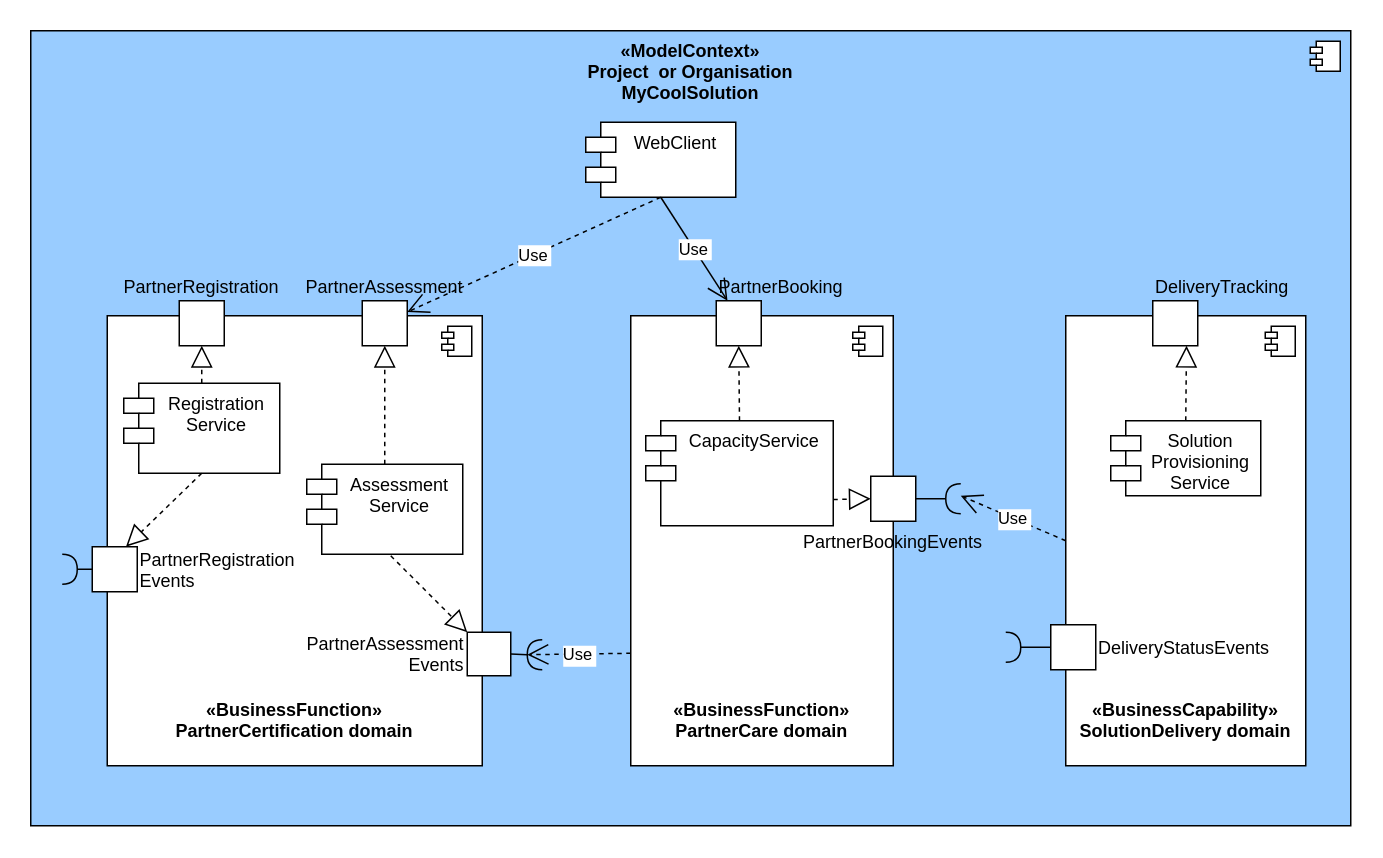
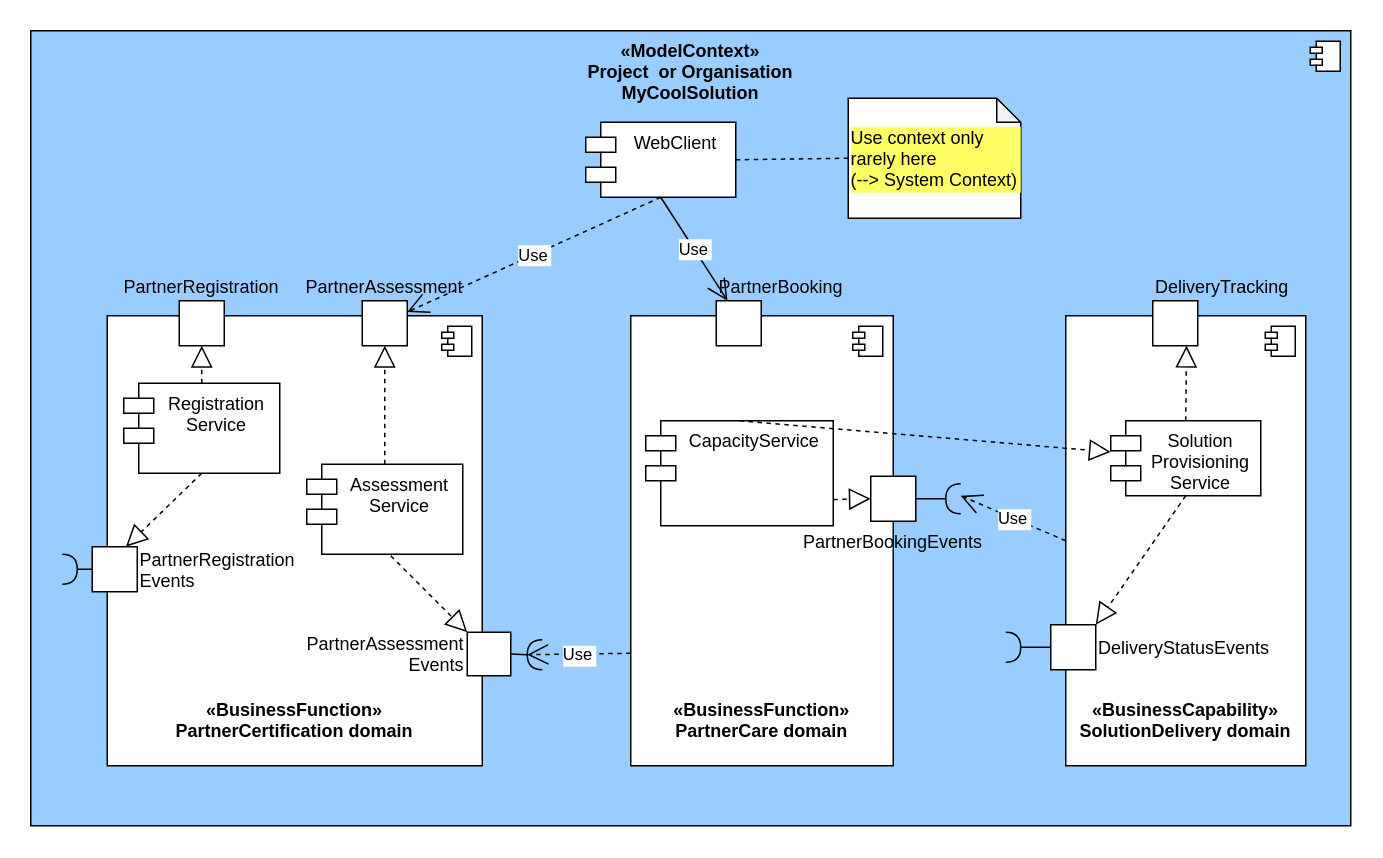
node "Use context only rarely here (--> System Context)": added
edge "Use context only rarely here (--> System Context)" -- "WebClient": added
edge "CapacityService" -> "PartnerBooking": now "CapacityService" -> "Solution Provisioning Service"
edge "Solution Provisioning Service" -> "DeliveryStatusEvents": added
